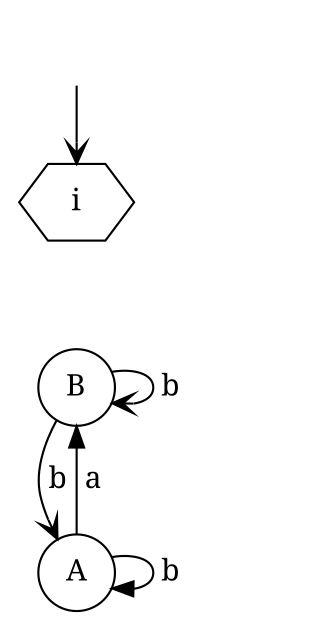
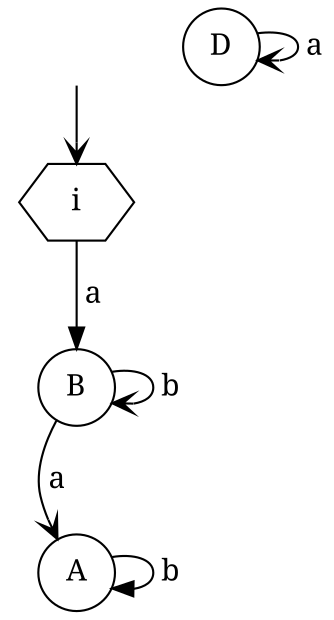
node "D": added
edge "B" -> "A": label " b" -> " a"
edge "A" -> "B": now "i" -> "B"
